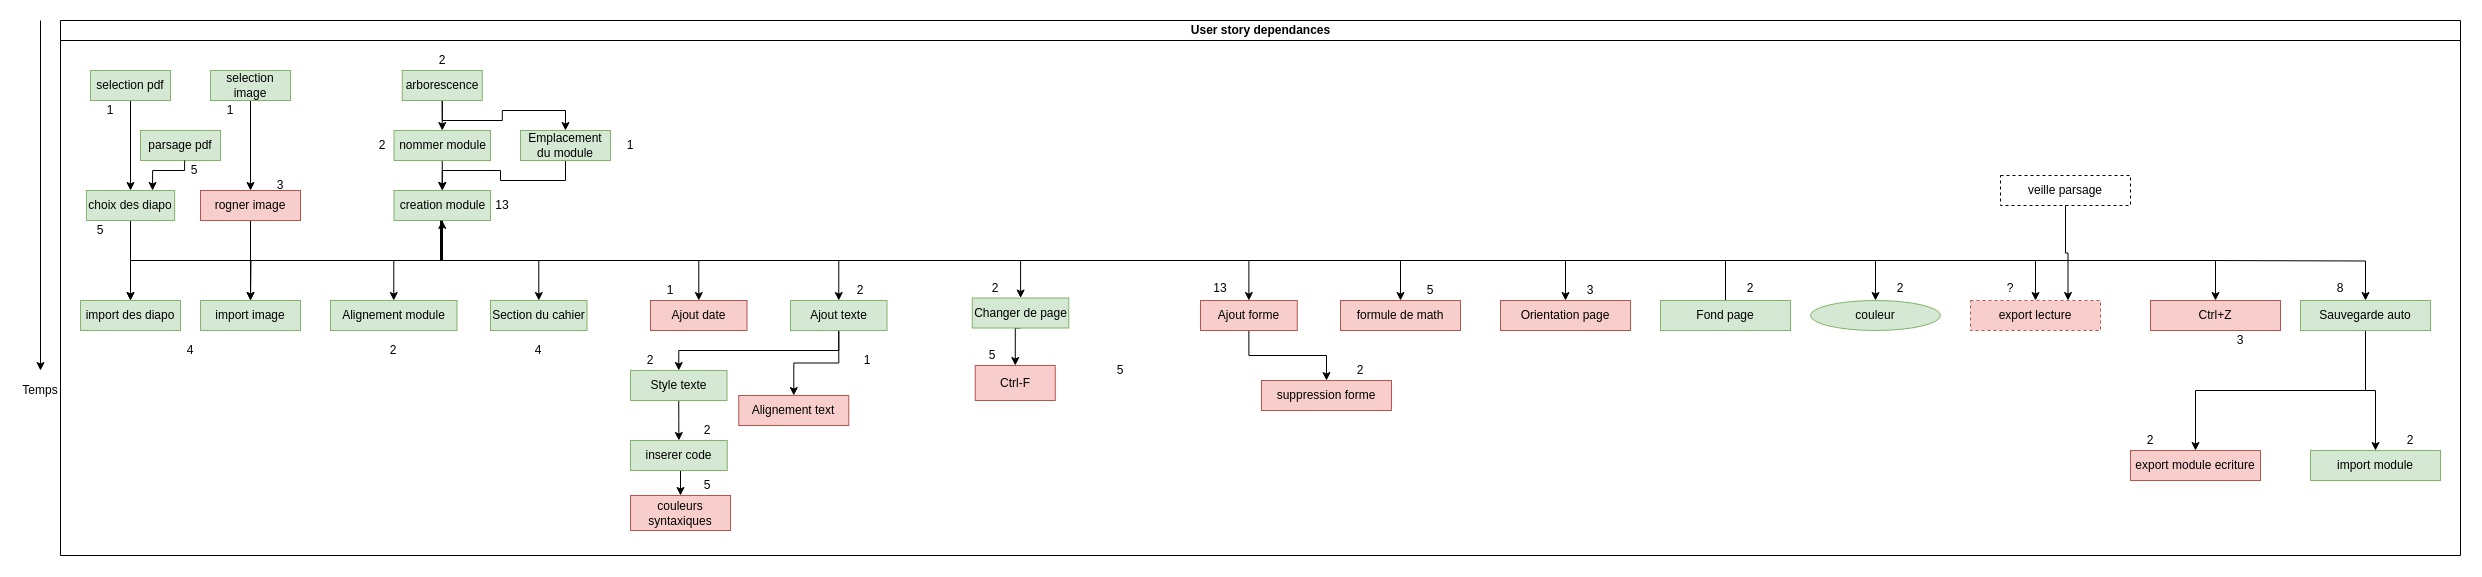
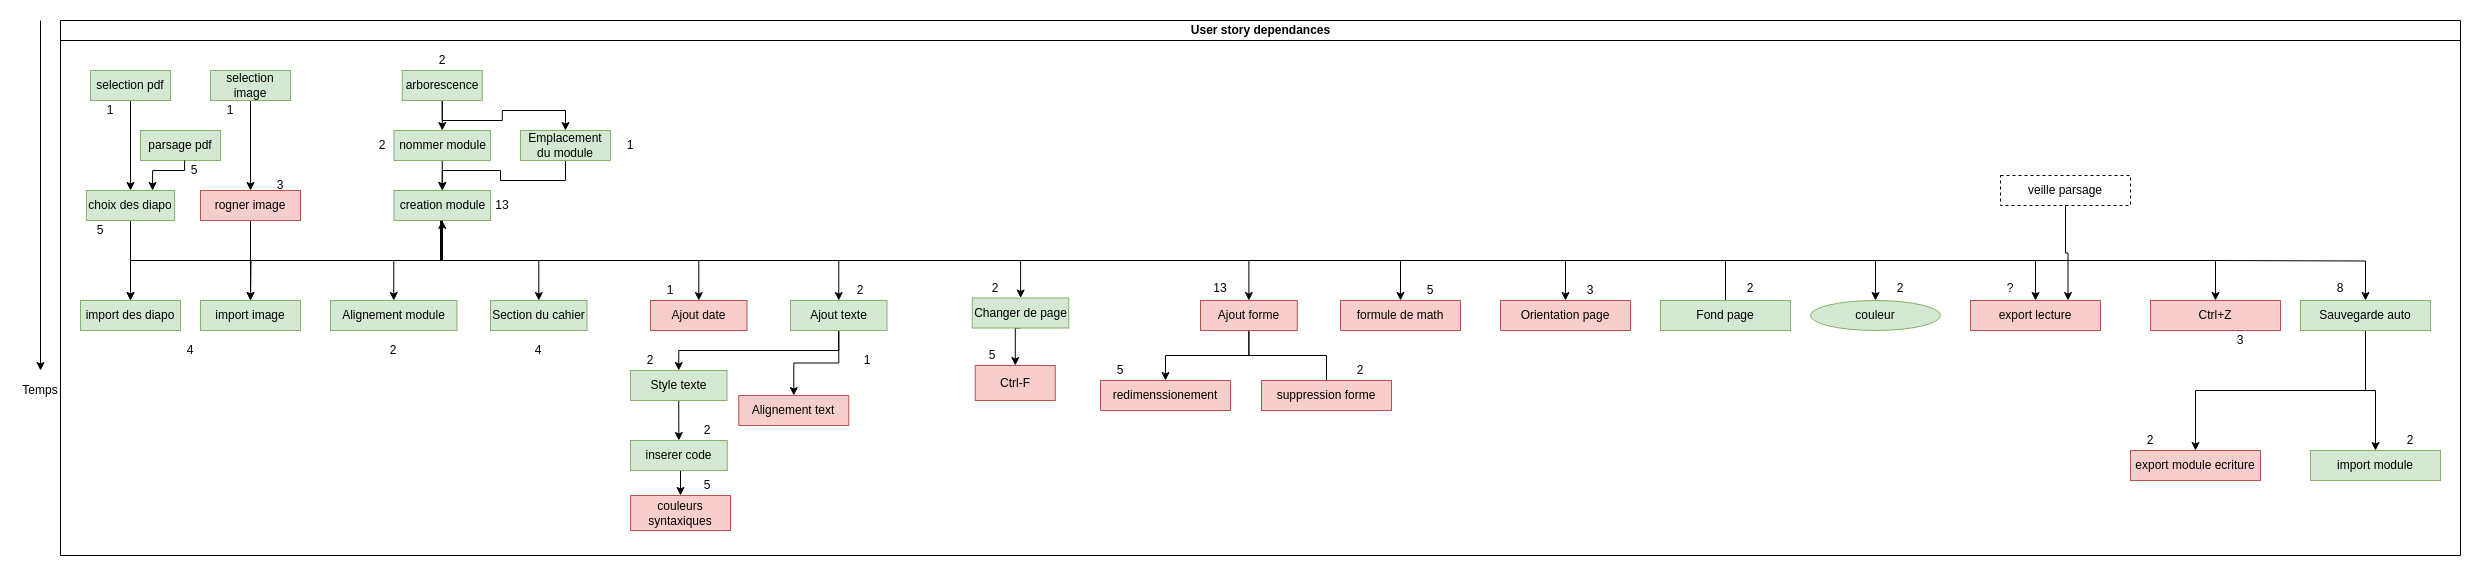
node "export lecture": style dashed -> solid
edge "Ajout forme" -> "redimenssionement": added
edge "Ajout forme" -> "suppression forme": arrowhead classic -> none
node "redimenssionement": added
